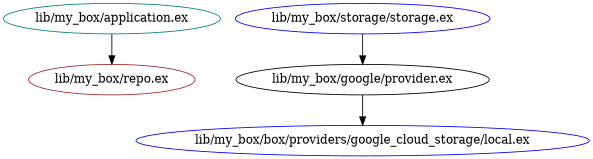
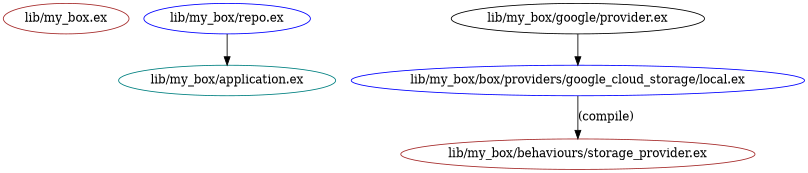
node "lib/my_box.ex": added
node "lib/my_box/storage/storage.ex": removed
edge "lib/my_box/application.ex" -> "lib/my_box/repo.ex": reversed
node "lib/my_box/repo.ex": color brown -> blue
node "lib/my_box/behaviours/storage_provider.ex": added
